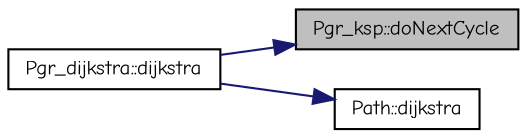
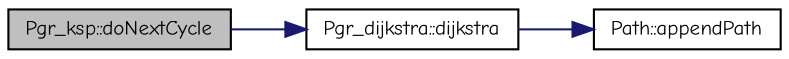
edge "Pgr_dijkstra::dijkstra" -> "Pgr_ksp::doNextCycle": reversed
node "Path::dijkstra": label "Path::dijkstra" -> "Path::appendPath"
